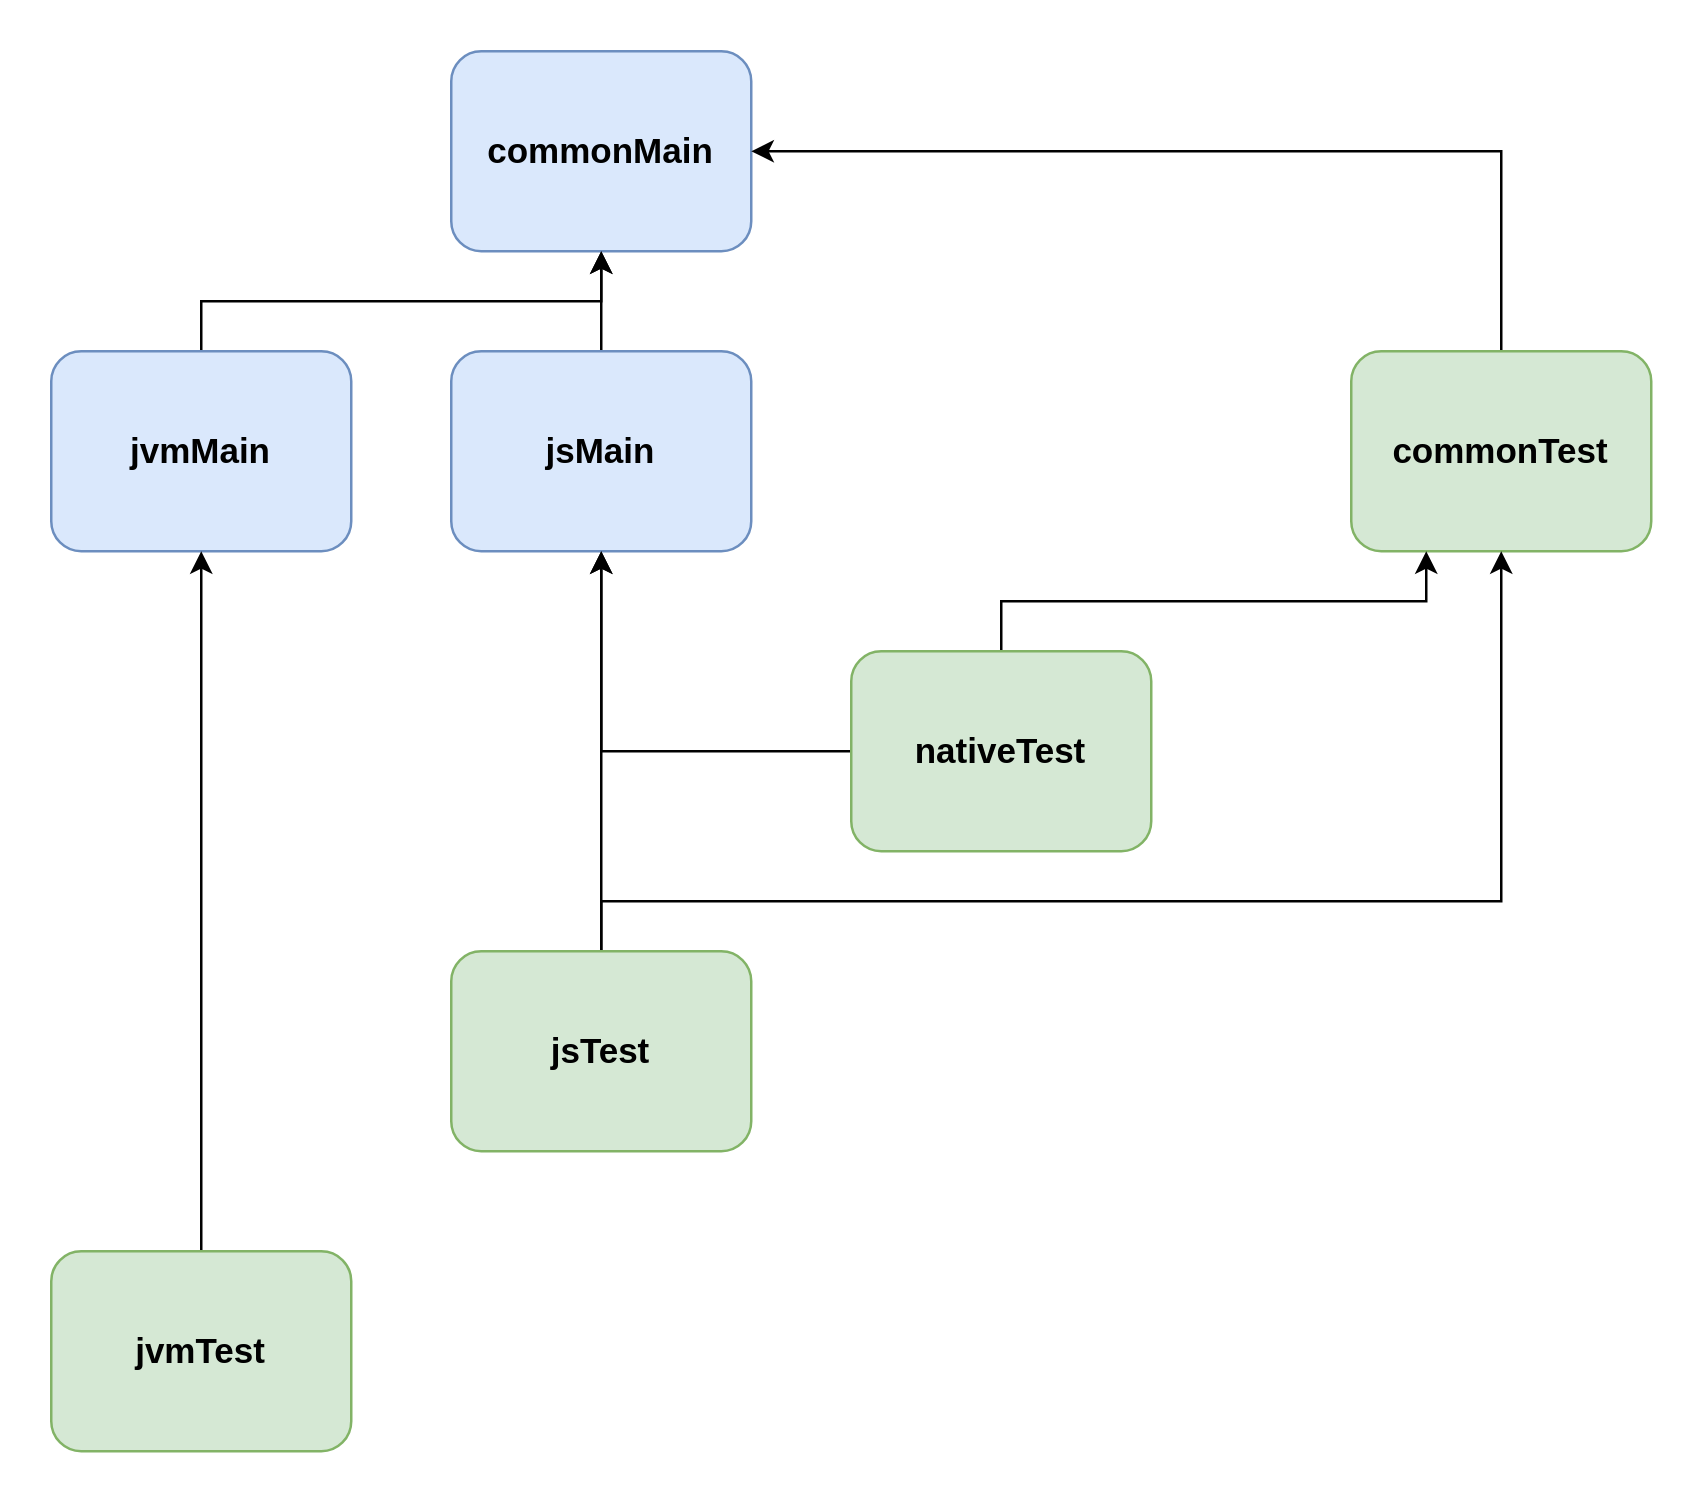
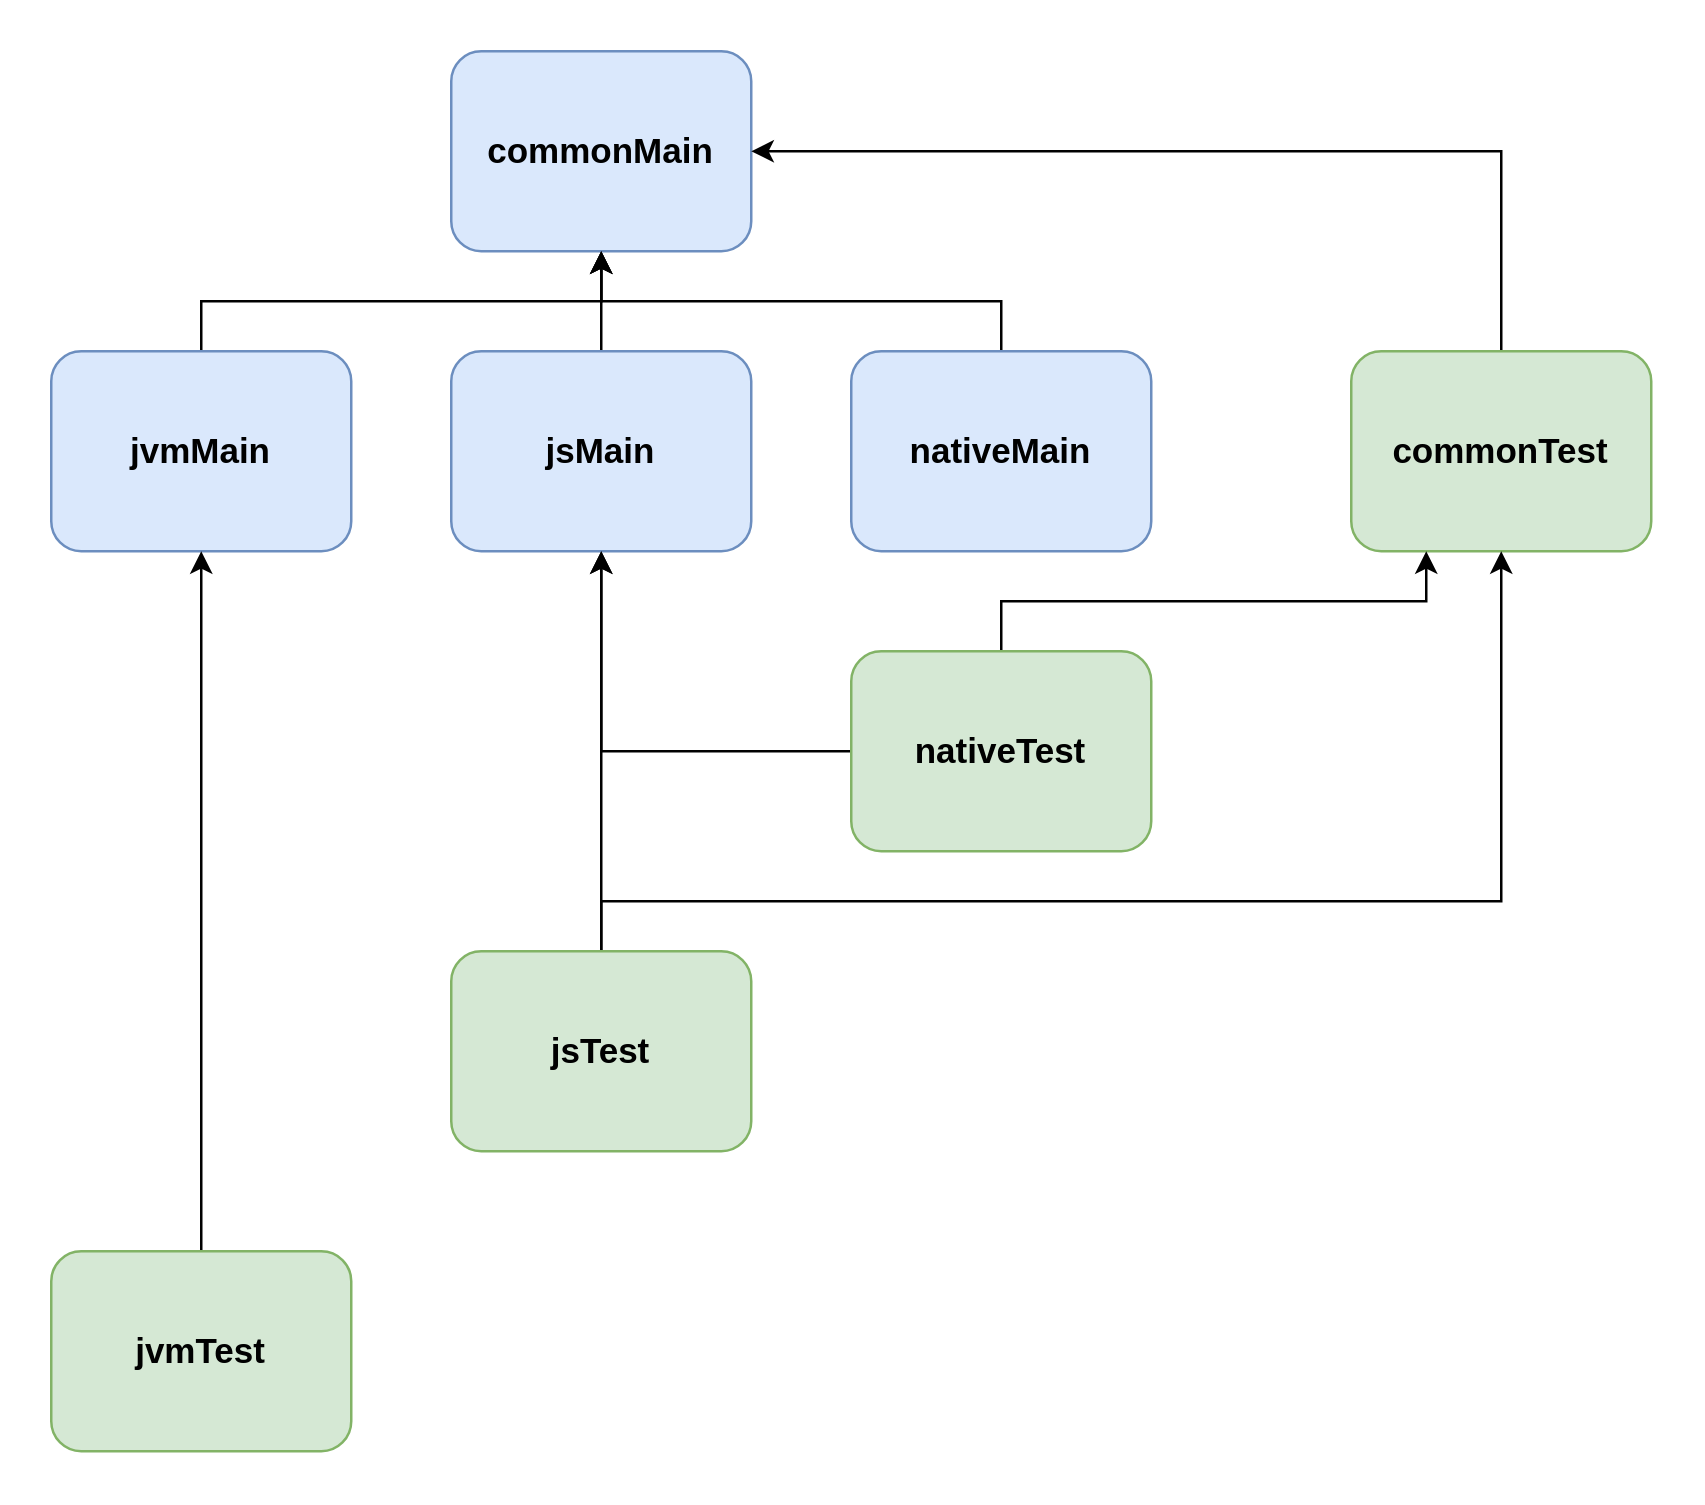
edge "nativeMain" -> "commonMain": added
node "nativeMain": added
